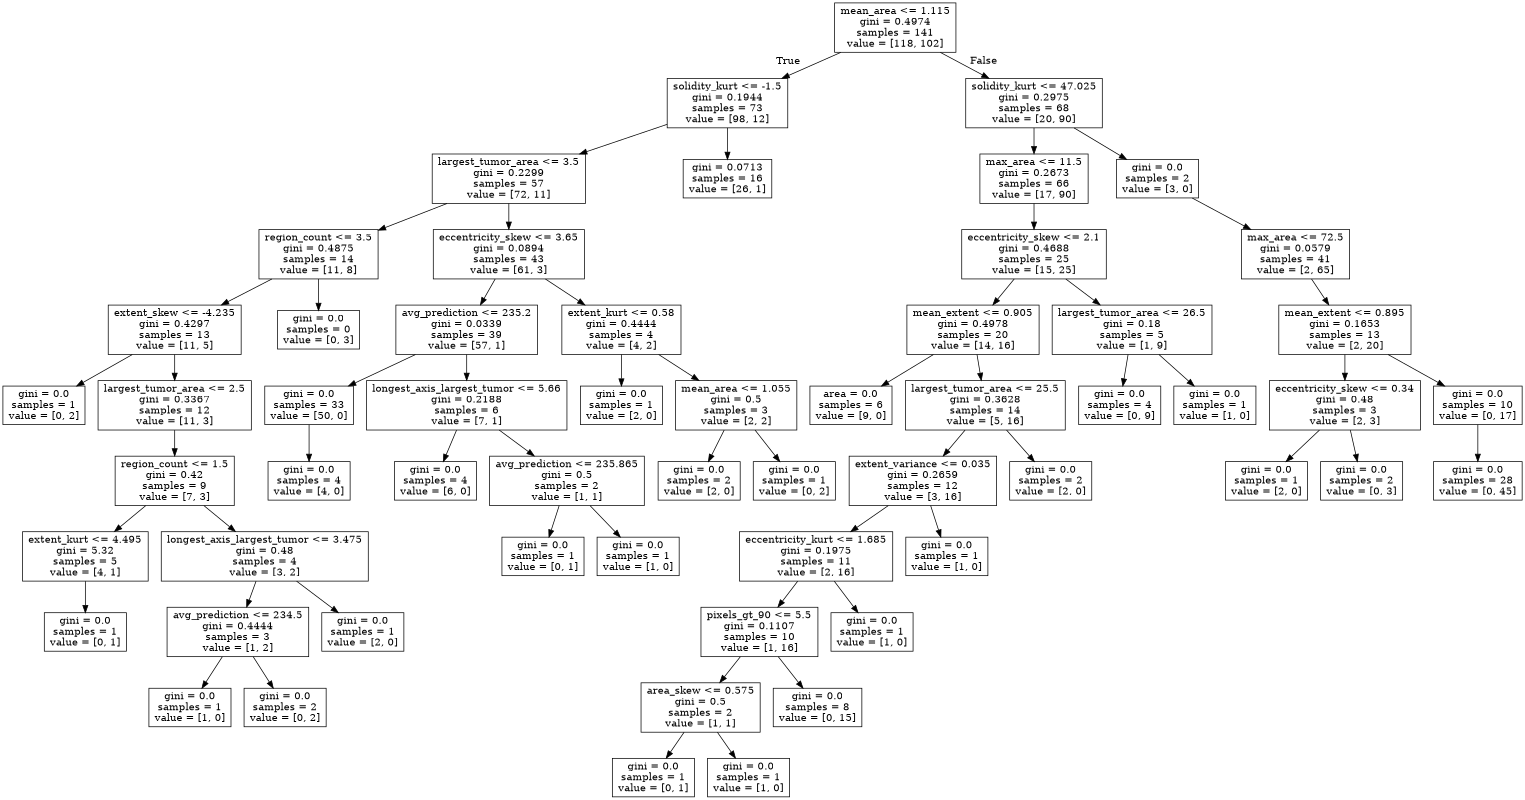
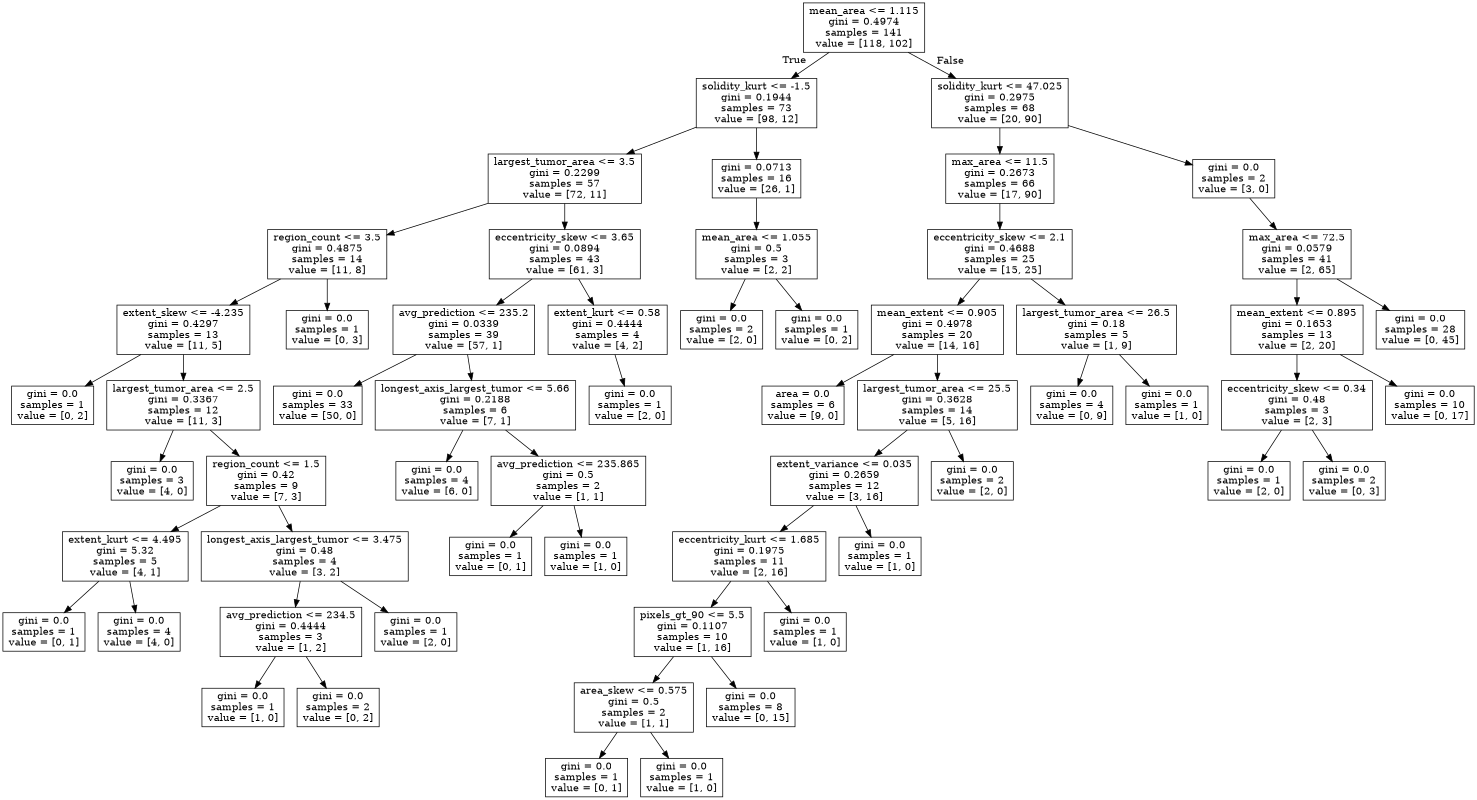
node "gini = 0.0 samples = 0 value = [0, 3]": label "gini = 0.0 samples = 0 value = [0, 3]" -> "gini = 0.0 samples = 1 value = [0, 3]"
edge "extent_kurt <= 0.58 gini = 0.4444 samples = 4 value = [4, 2]" -> "mean_area <= 1.055 gini = 0.5 samples = 3 value = [2, 2]": now "gini = 0.0713 samples = 16 value = [26, 1]" -> "mean_area <= 1.055 gini = 0.5 samples = 3 value = [2, 2]"
edge "gini = 0.0 samples = 33 value = [50, 0]" -> "gini = 0.0 samples = 4 value = [4, 0]": now "extent_kurt <= 4.495 gini = 5.32 samples = 5 value = [4, 1]" -> "gini = 0.0 samples = 4 value = [4, 0]"
edge "gini = 0.0 samples = 10 value = [0, 17]" -> "gini = 0.0 samples = 28 value = [0, 45]": now "max_area <= 72.5 gini = 0.0579 samples = 41 value = [2, 65]" -> "gini = 0.0 samples = 28 value = [0, 45]"
node "gini = 0.0 samples = 3 value = [4, 0]": added
